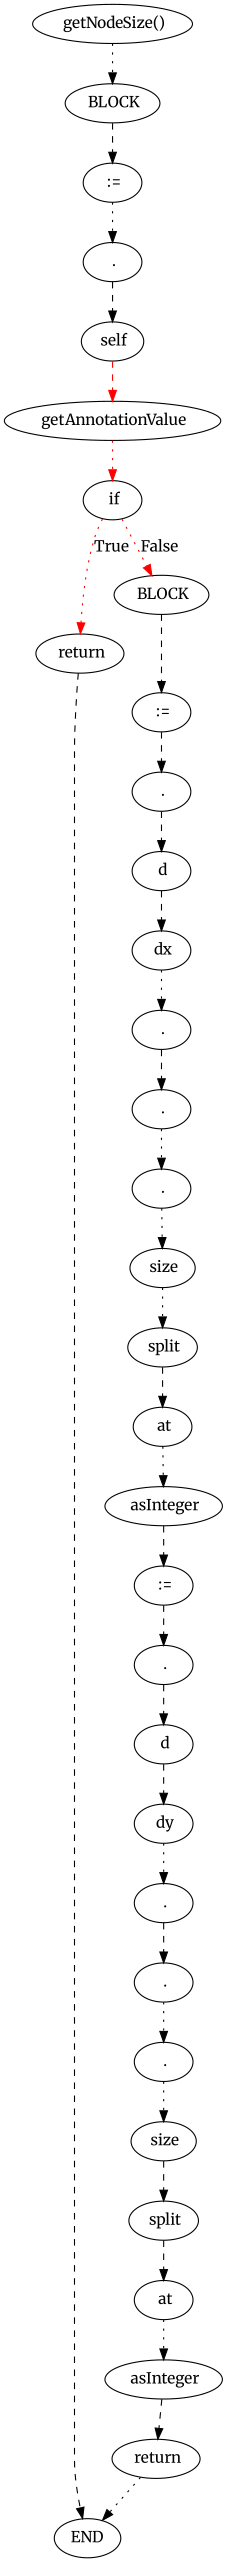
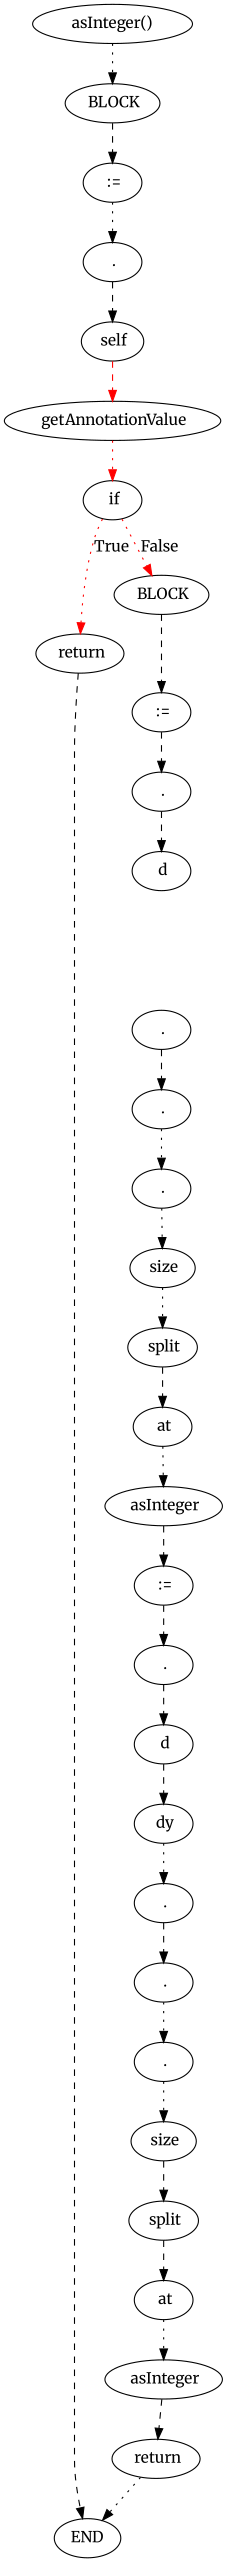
node "getNodeSize()": label "getNodeSize()" -> "asInteger()"
node "dx": removed
